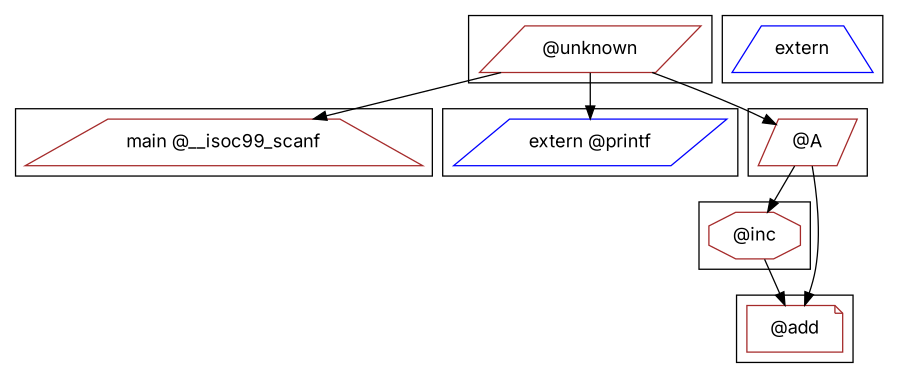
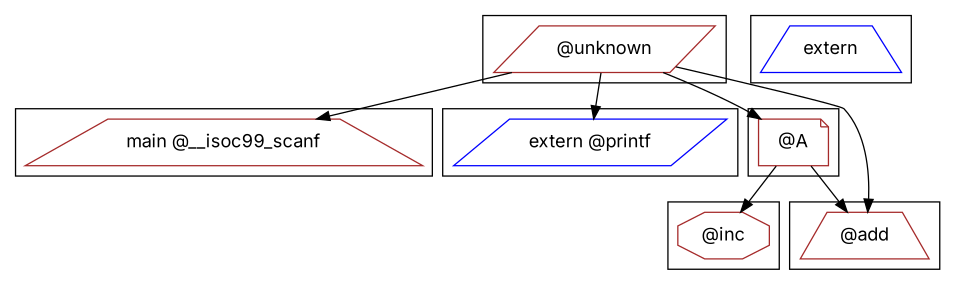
node "@A": shape parallelogram -> note
edge "@inc" -> "@add": now "@unknown" -> "@add"
node "@add": shape note -> trapezium
